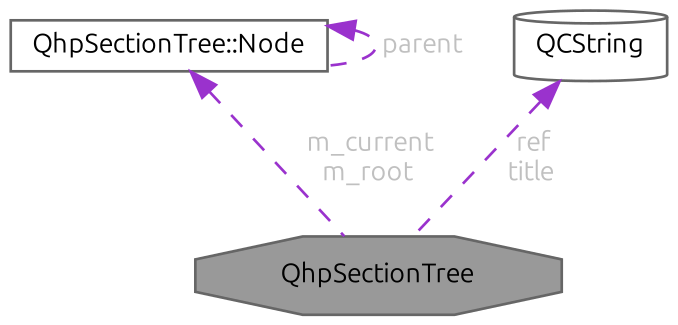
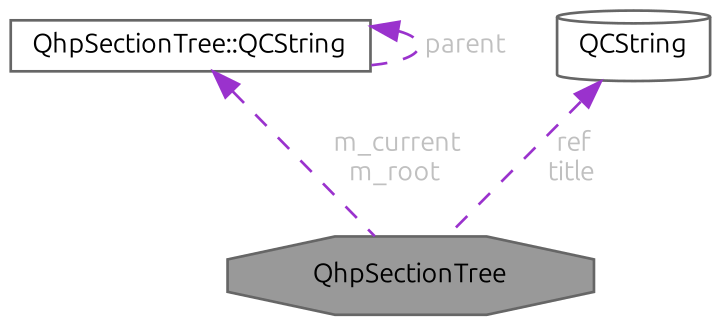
node "QhpSectionTree::Node": label "QhpSectionTree::Node" -> "QhpSectionTree::QCString"
